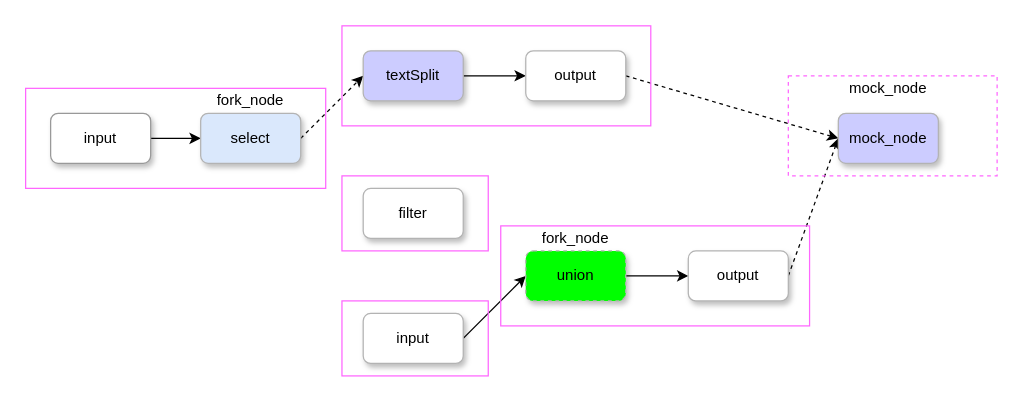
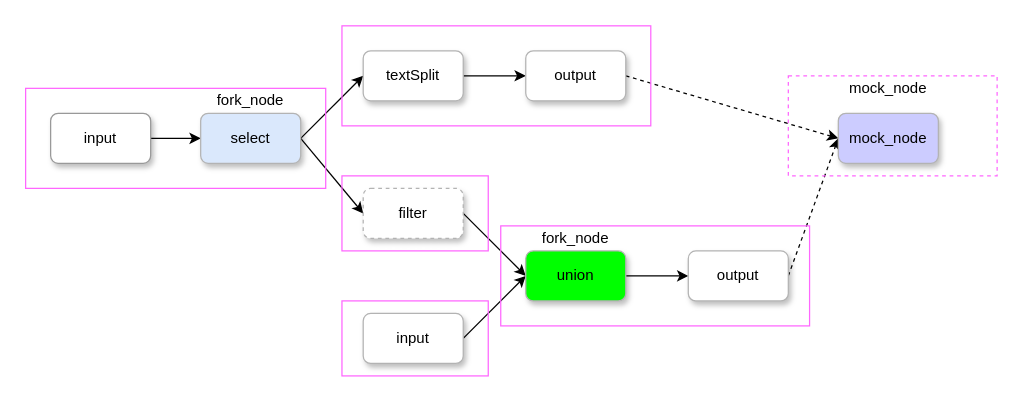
node "textSplit": fillcolor #ccccff -> #ffffff
edge "select" -> "textSplit": style dashed -> solid
edge "select" -> "filter": added
node "filter": style solid -> dashed
edge "filter" -> "union": added
node "union": style dashed -> solid
